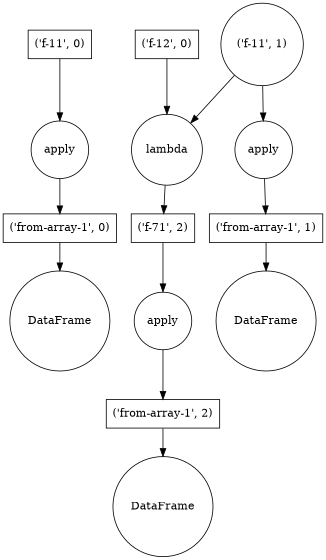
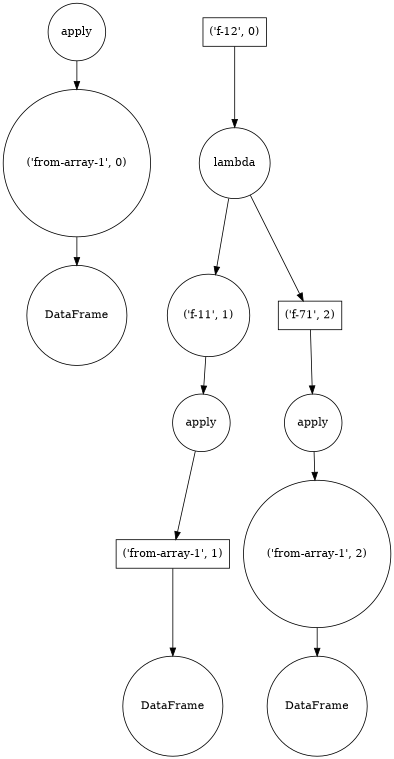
node "('f-11', 0)": removed
edge "('f-11', 1)" -> "lambda": reversed
node "('from-array-1', 0)": shape box -> circle
node "('from-array-1', 2)": shape box -> circle
